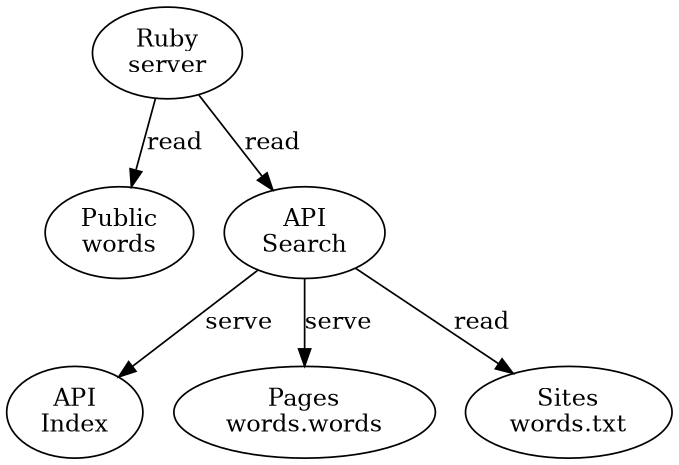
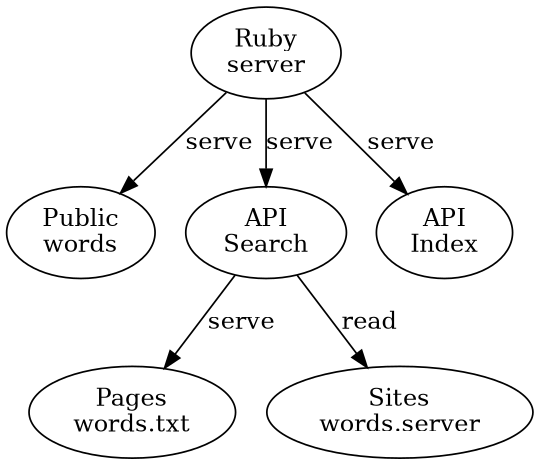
edge "Ruby server" -> "Public words": label "read" -> "serve"
edge "Ruby server" -> "API Search": label "read" -> "serve"
edge "API Search" -> "API Index": now "Ruby server" -> "API Index"
node "Pages words.words": label "Pages words.words" -> "Pages words.txt"
node "Sites words.txt": label "Sites words.txt" -> "Sites words.server"
